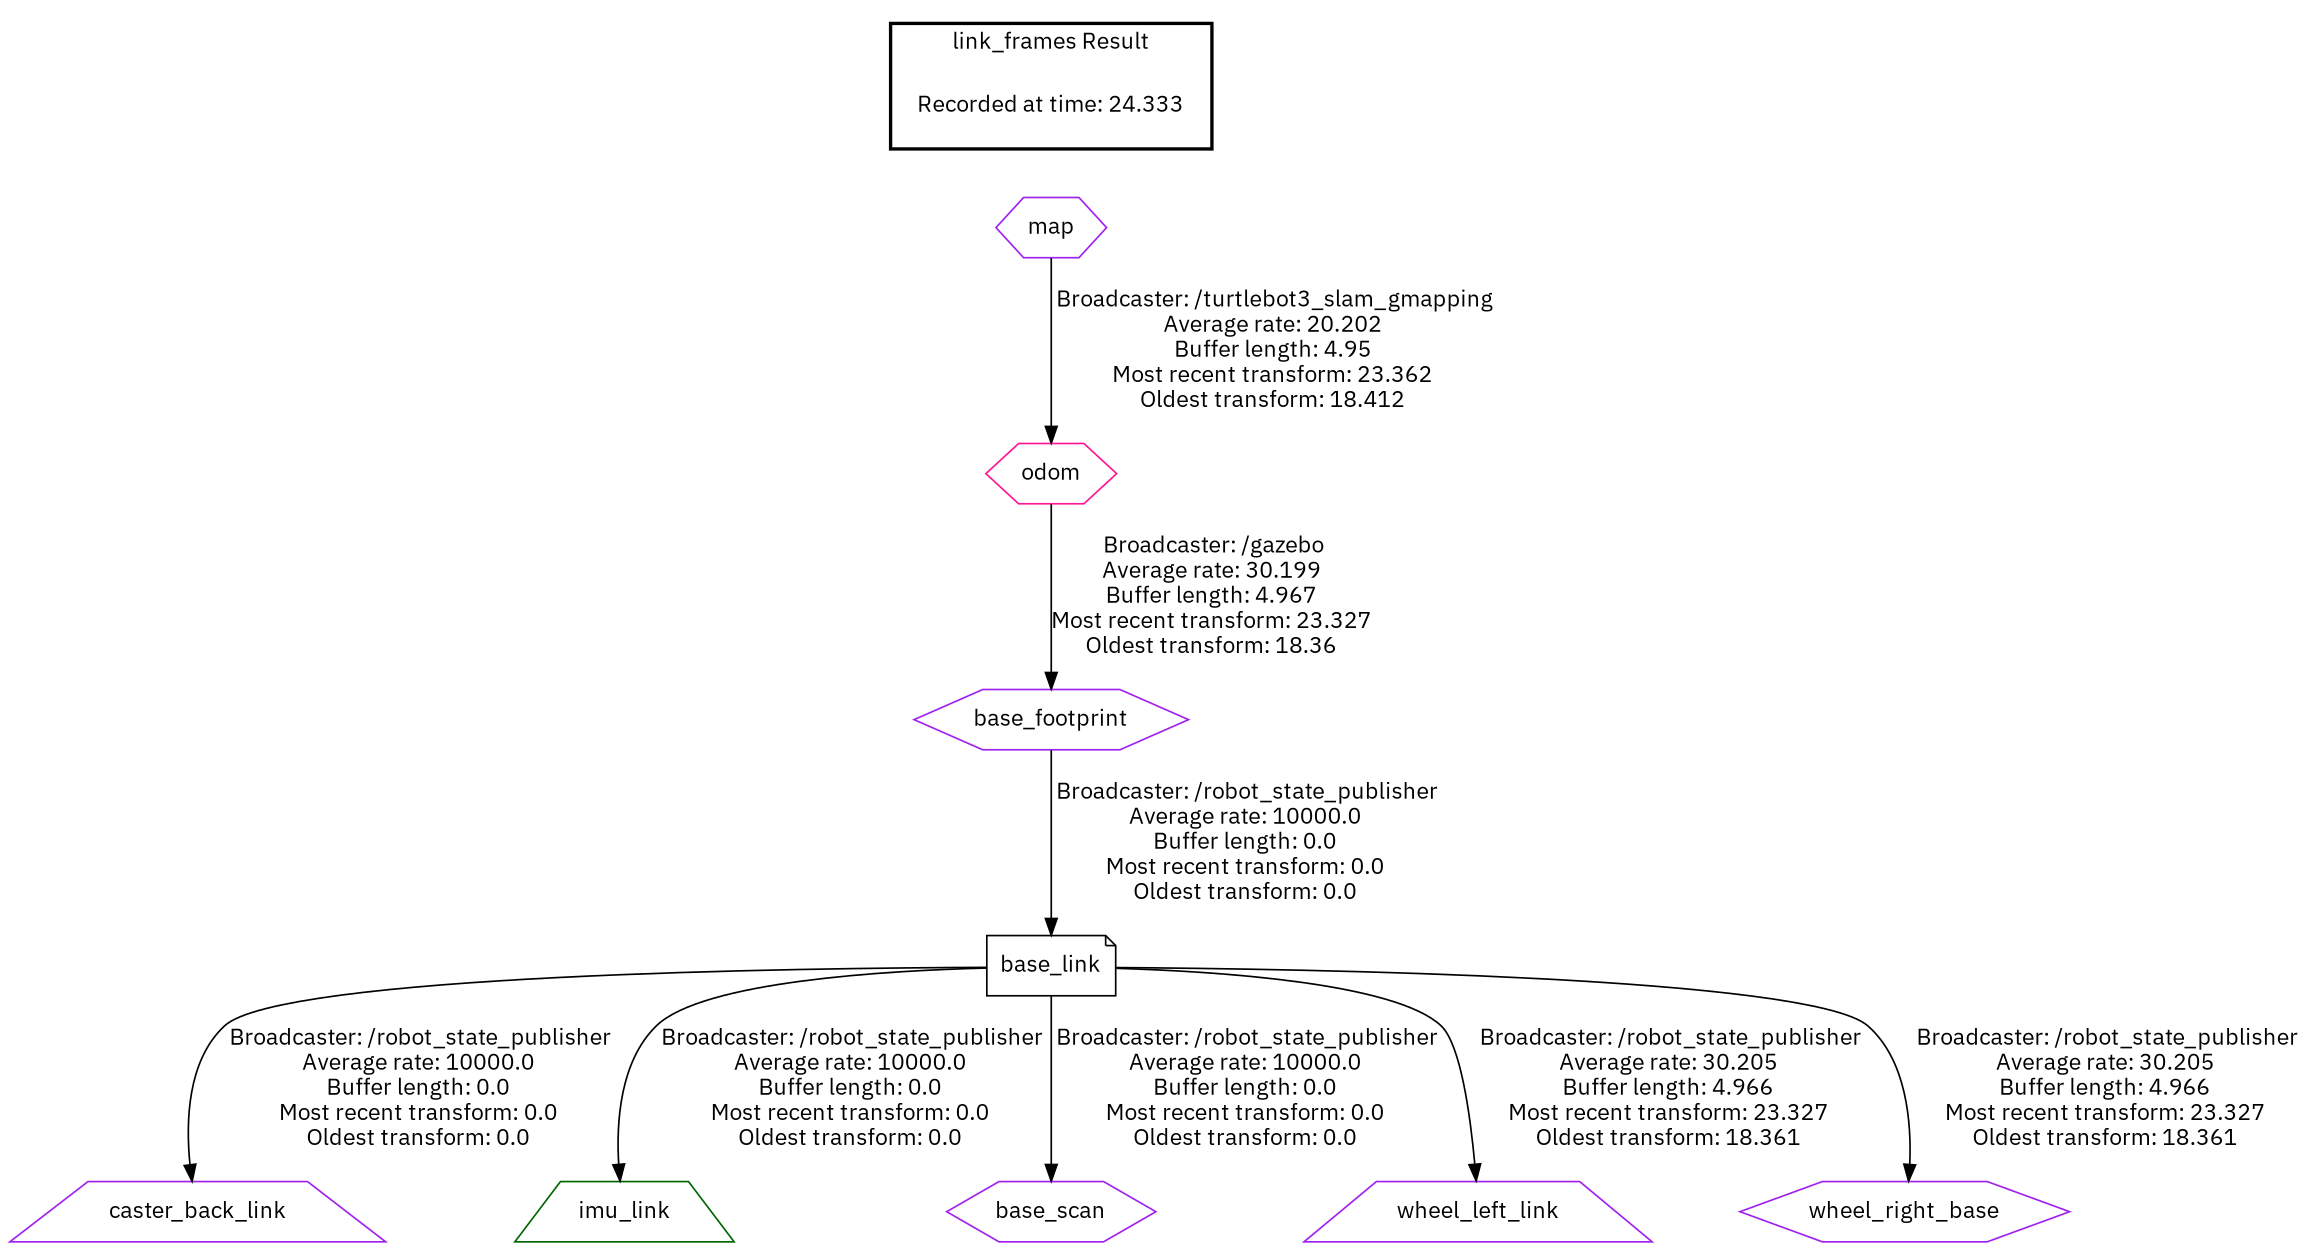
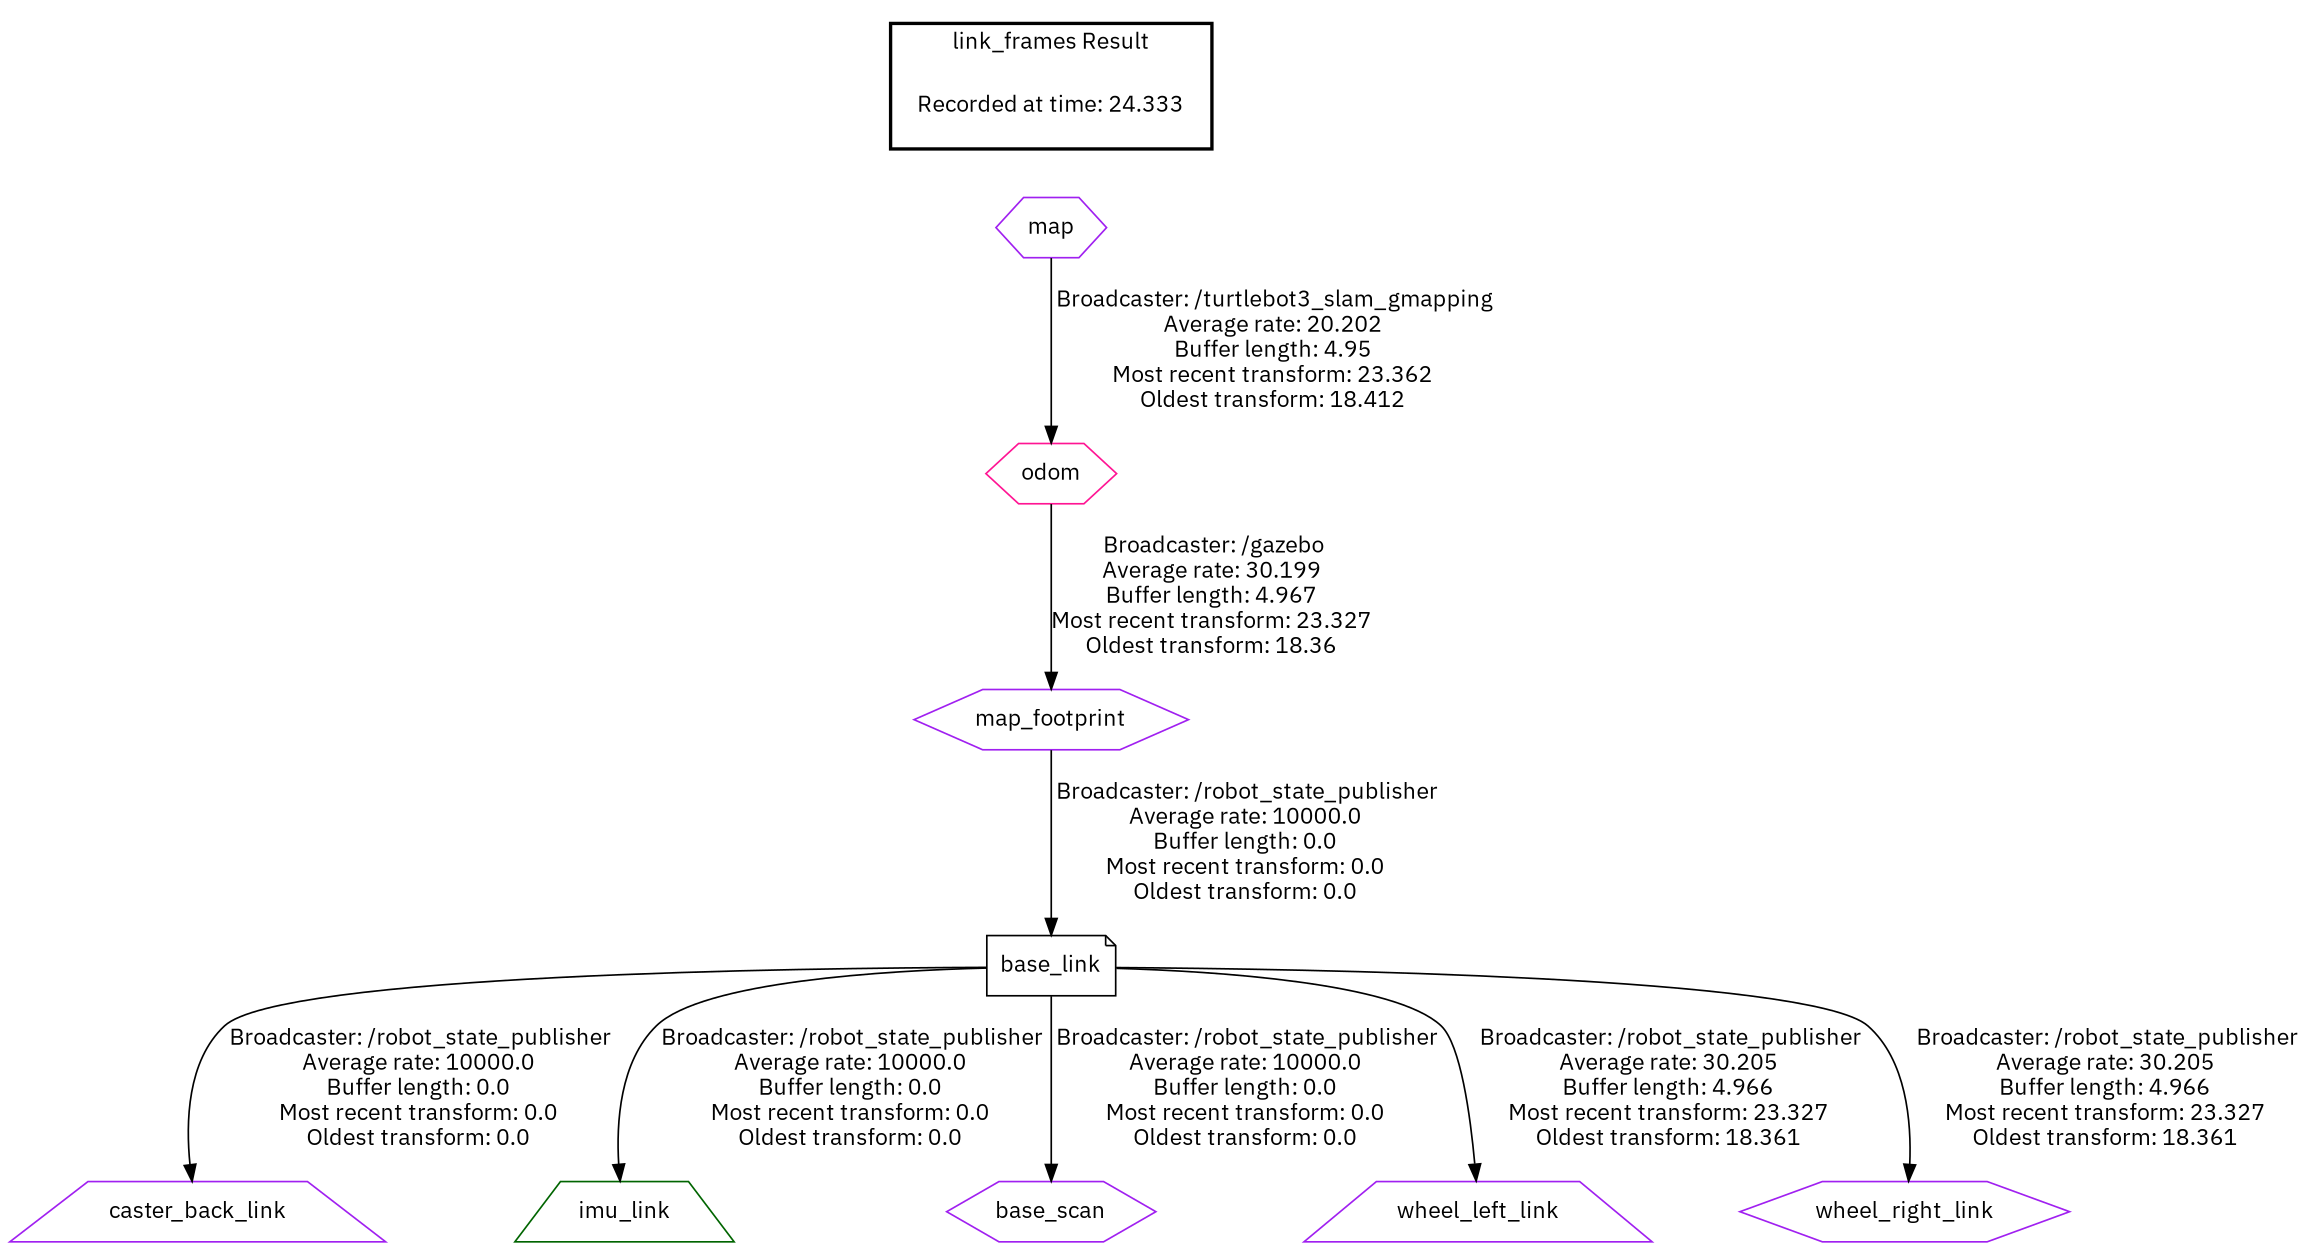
node "base_footprint": label "base_footprint" -> "map_footprint"
node "wheel_right_base": label "wheel_right_base" -> "wheel_right_link"
